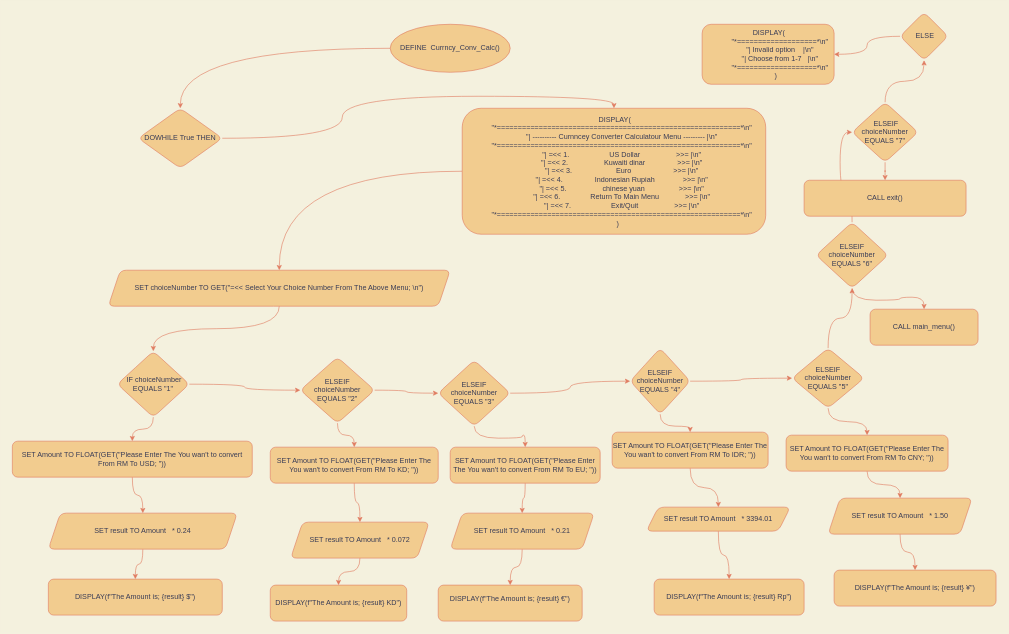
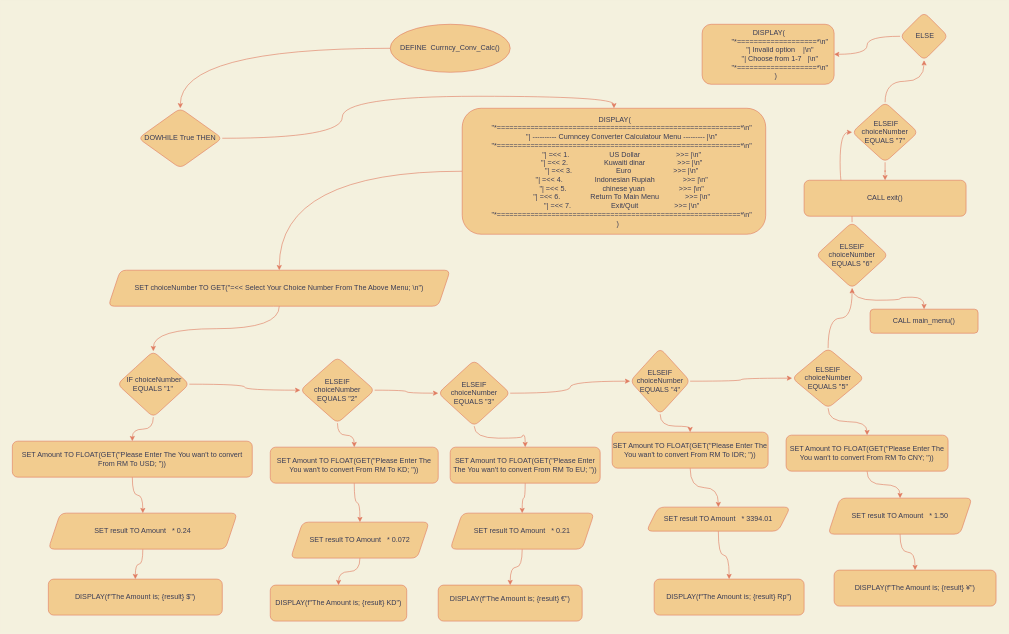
node "CALL main_menu()": size 108x36 -> 108x24
